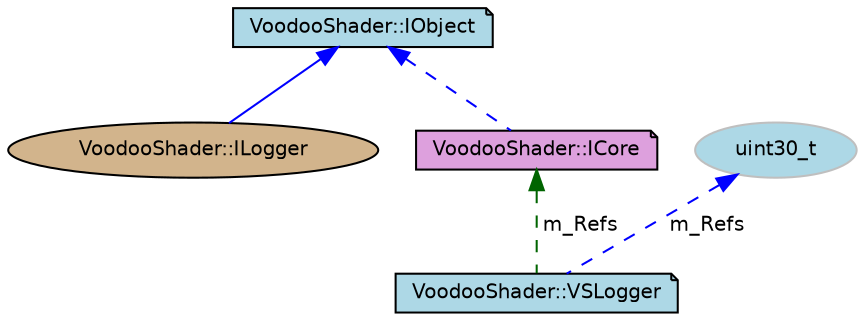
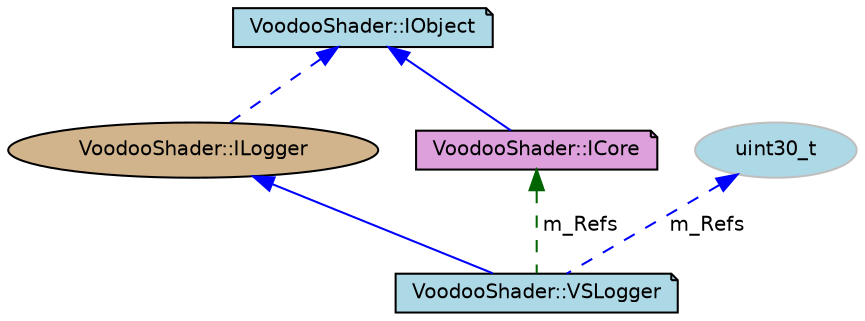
edge "VoodooShader::ILogger" -> "VoodooShader::IObject": style solid -> dashed
edge "VoodooShader::ICore" -> "VoodooShader::IObject": style dashed -> solid
edge "VoodooShader::VSLogger" -> "VoodooShader::ILogger": added
